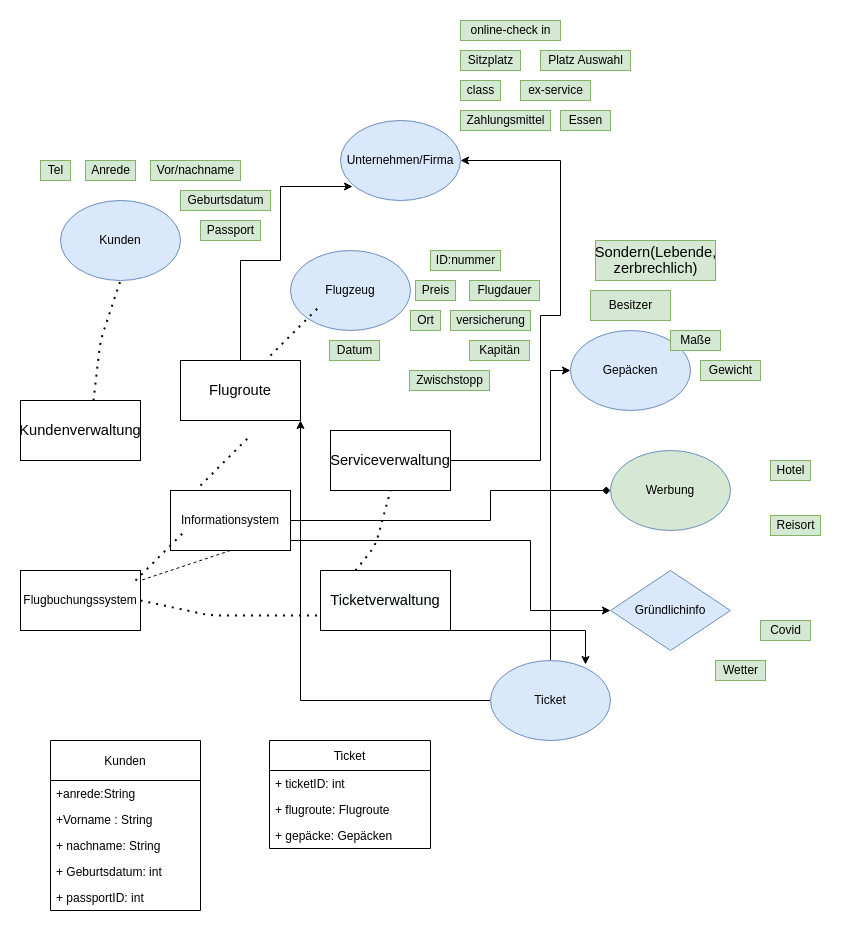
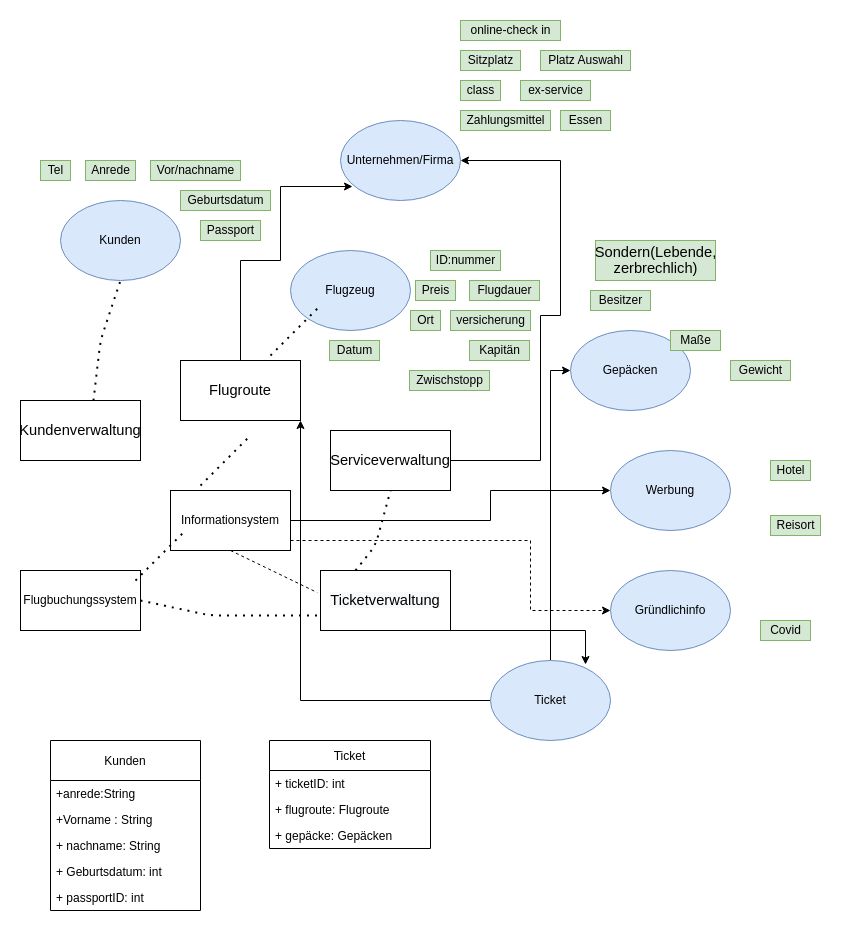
node "Besitzer": size 80x30 -> 60x20
node "Gewicht": moved (731, 371) -> (761, 371)
edge "Informationsystem" -> "Werbung": arrowhead diamond -> classic
node "Werbung": fillcolor #d5e8d4 -> #dae8fc
edge "Informationsystem" -> "Gründlichinfo": style solid -> dashed
edge "Informationsystem" -- "Flugbuchungssystem": now "Informationsystem" -- "Ticketverwaltung"
node "Gründlichinfo": shape diamond -> ellipse
node "Wetter": removed
